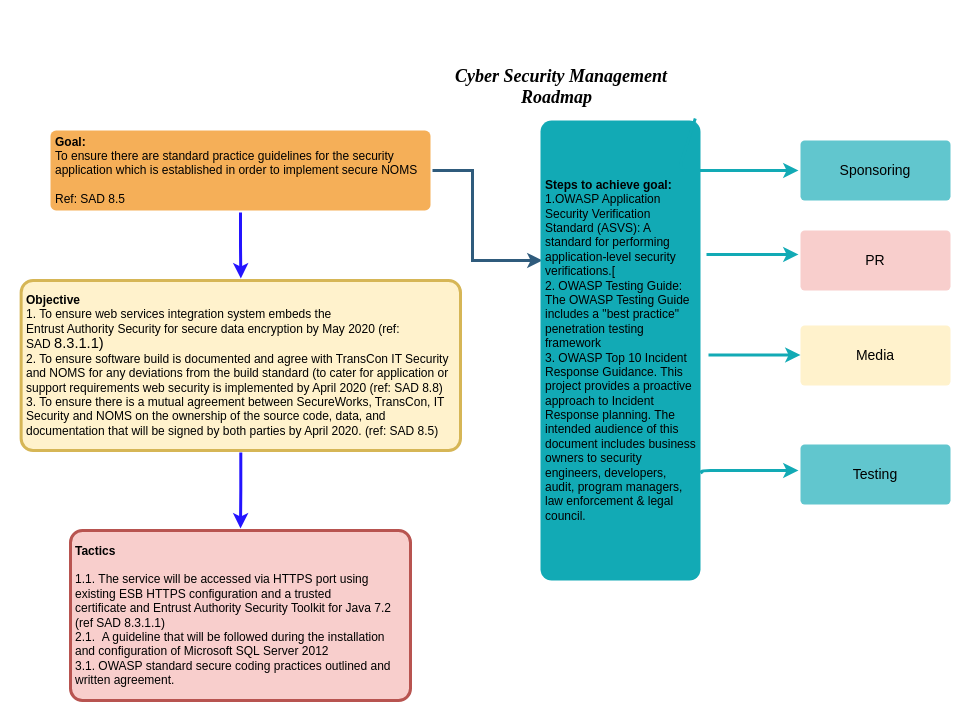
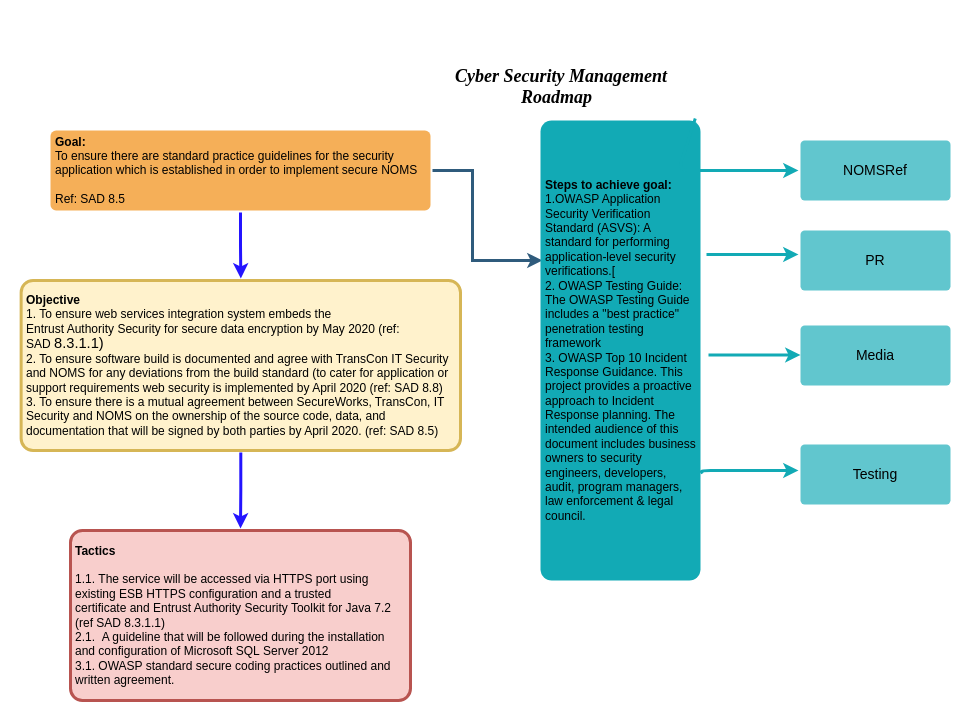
node "Sponsoring": label "Sponsoring" -> "NOMSRef"
node "PR": fillcolor #f8cecc -> #61c6ce
node "Media": fillcolor #fff2cc -> #61c6ce
